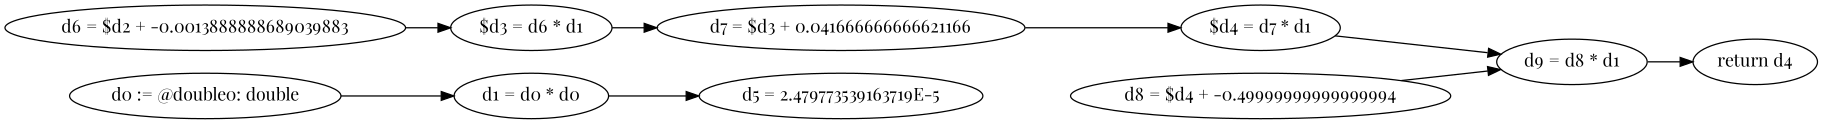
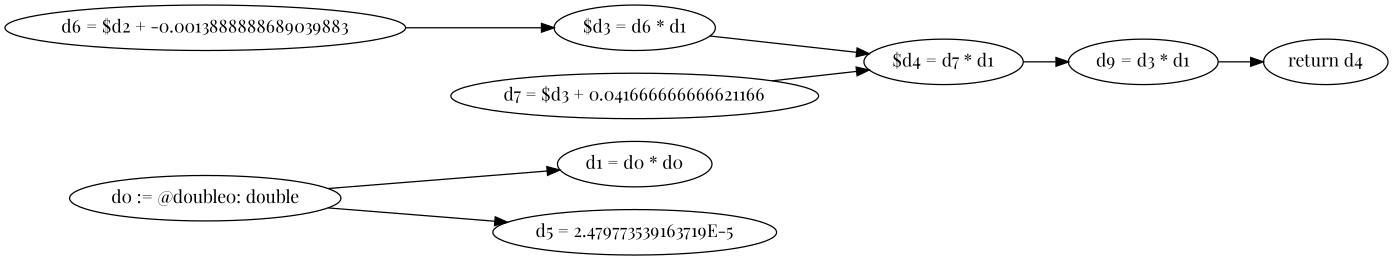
edge "$d3 = d6 * d1" -> "d7 = $d3 + 0.041666666666621166": now "$d3 = d6 * d1" -> "$d4 = d7 * d1"
node "d9 = d8 * d1": label "d9 = d8 * d1" -> "d9 = d3 * d1"
edge "d1 = d0 * d0" -> "d5 = 2.479773539163719E-5": now "d0 := @double0: double" -> "d5 = 2.479773539163719E-5"
node "d8 = $d4 + -0.49999999999999994": removed
